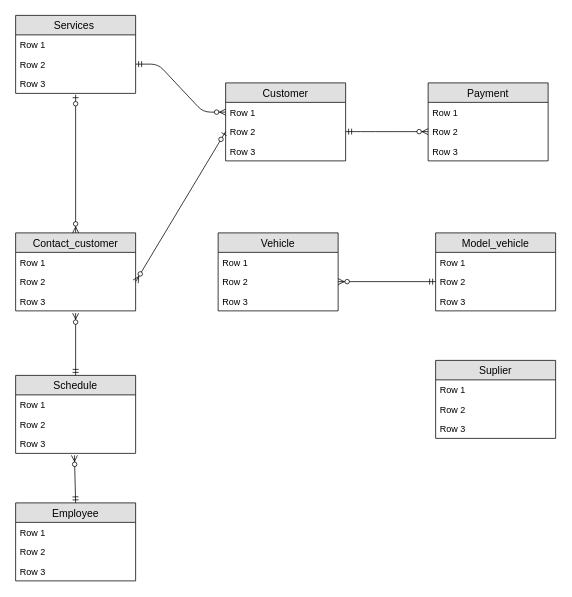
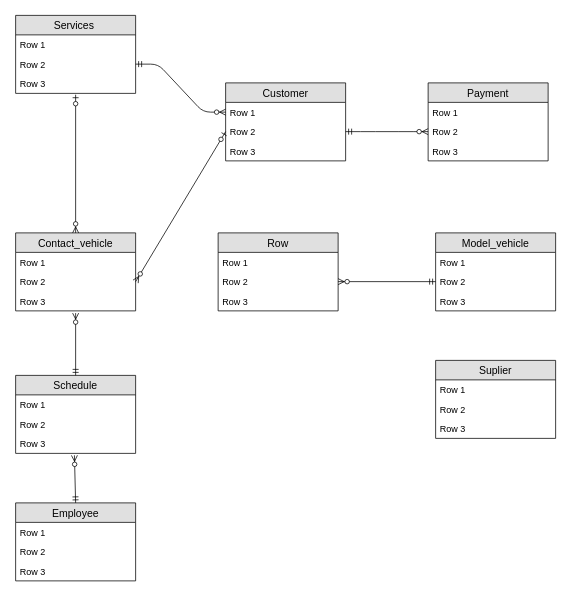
node "Contact_customer": label "Contact_customer" -> "Contact_vehicle"
node "Vehicle": label "Vehicle" -> "Row"
